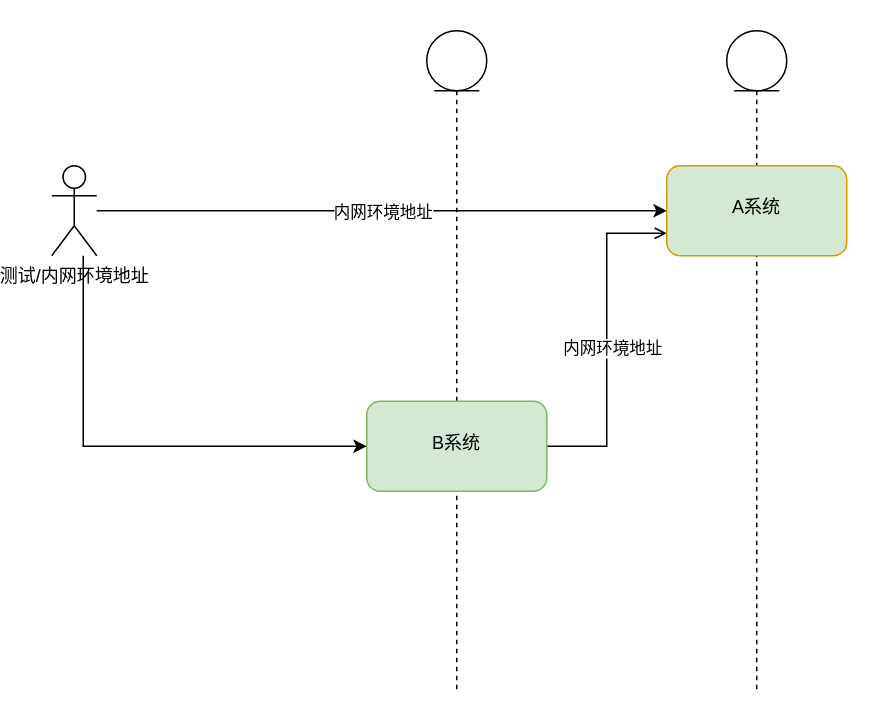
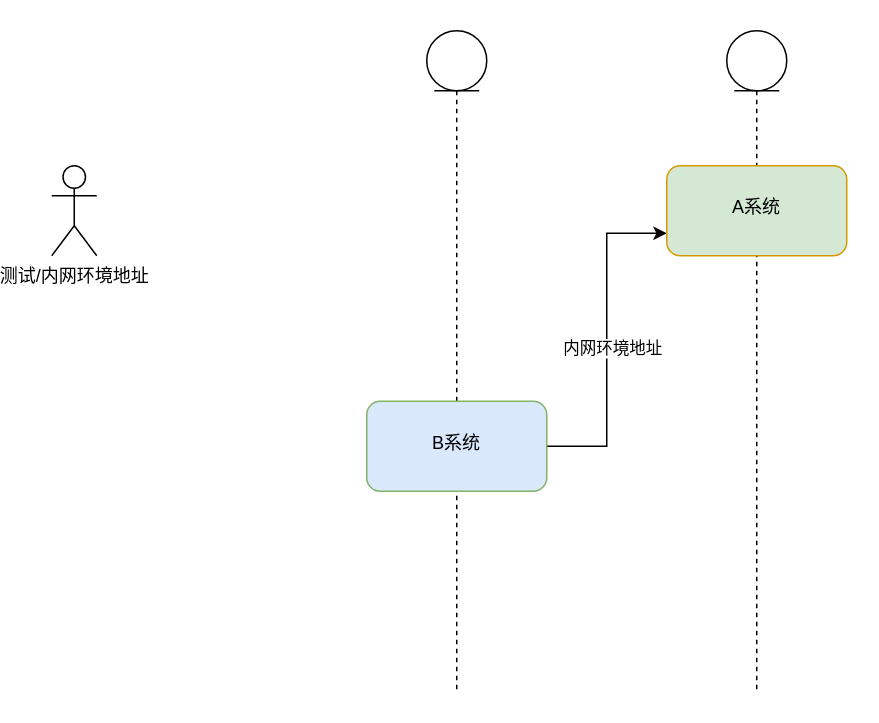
edge "测试/内网环境地址" -> "A系统": removed, label "内网环境地址"
edge "B系统" -> "A系统": arrowhead open -> classic
edge "测试/内网环境地址" -> "B系统": removed
node "B系统": fillcolor #d5e8d4 -> #dae8fc
